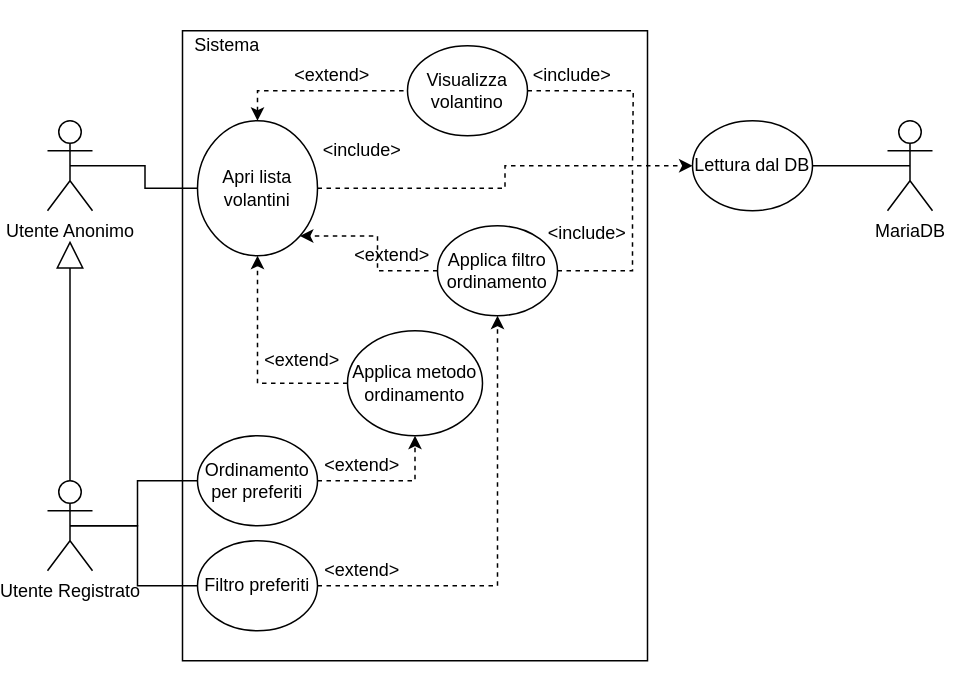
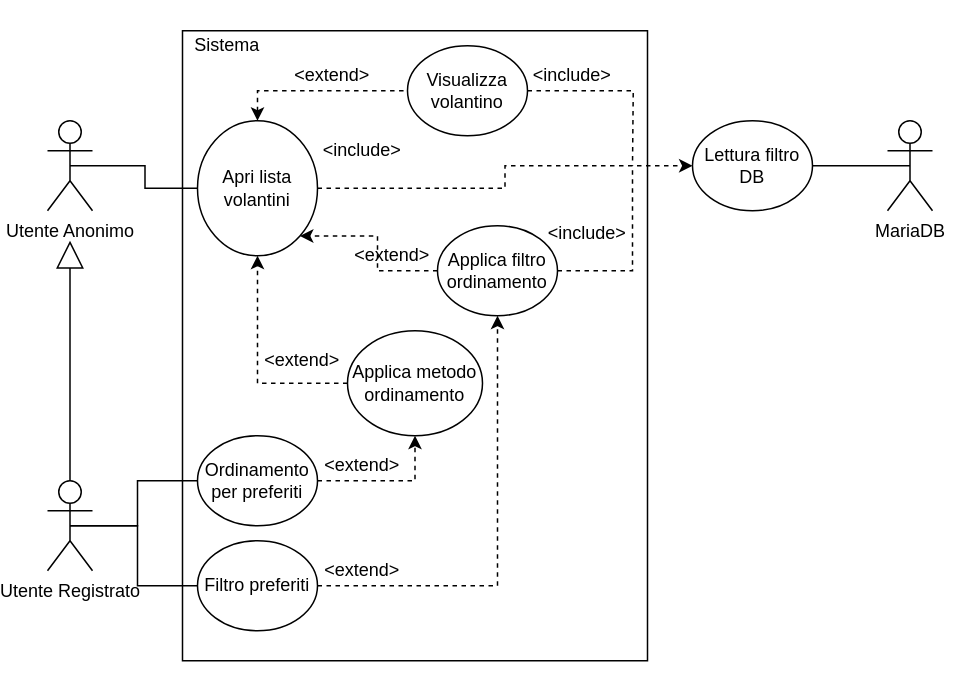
node "Lettura dal DB": label "Lettura dal DB" -> "Lettura filtro DB"
